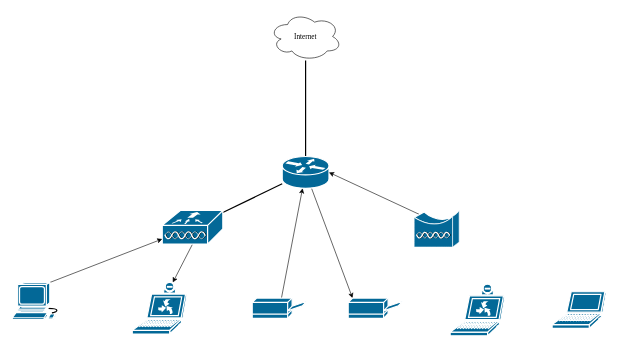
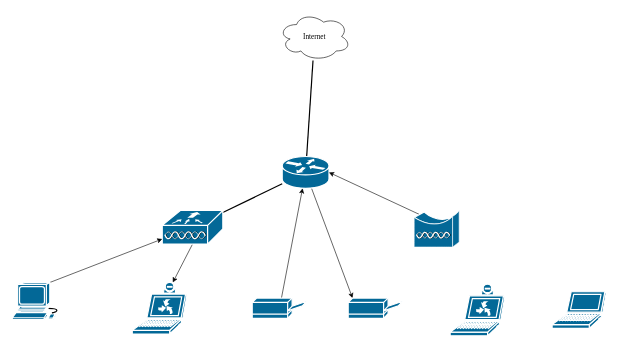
node "Internet": moved (306, 36) -> (315, 36)
